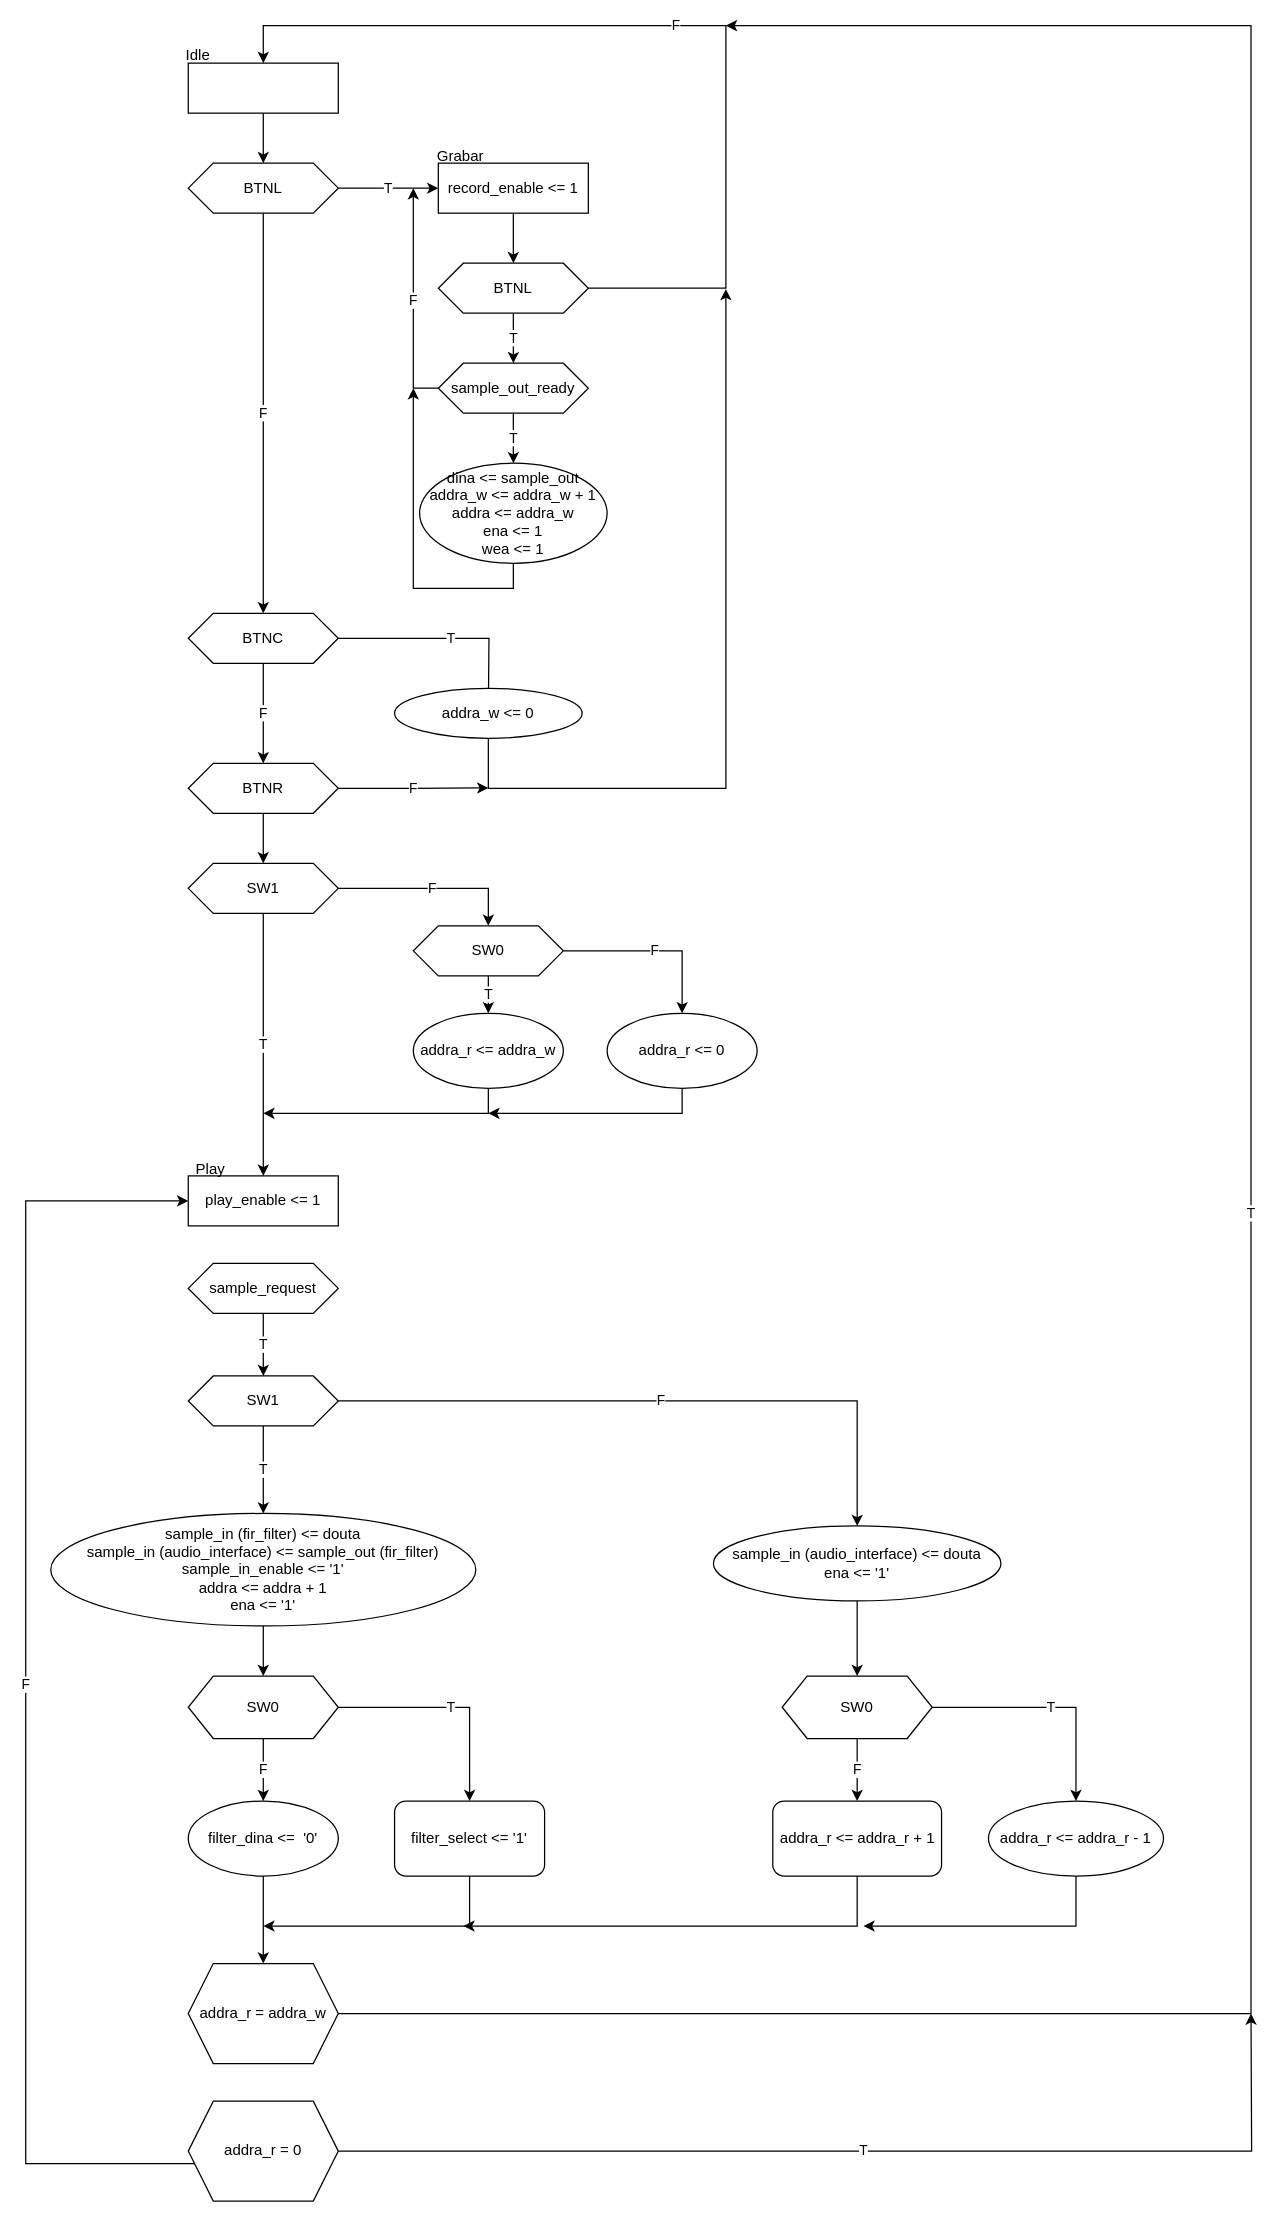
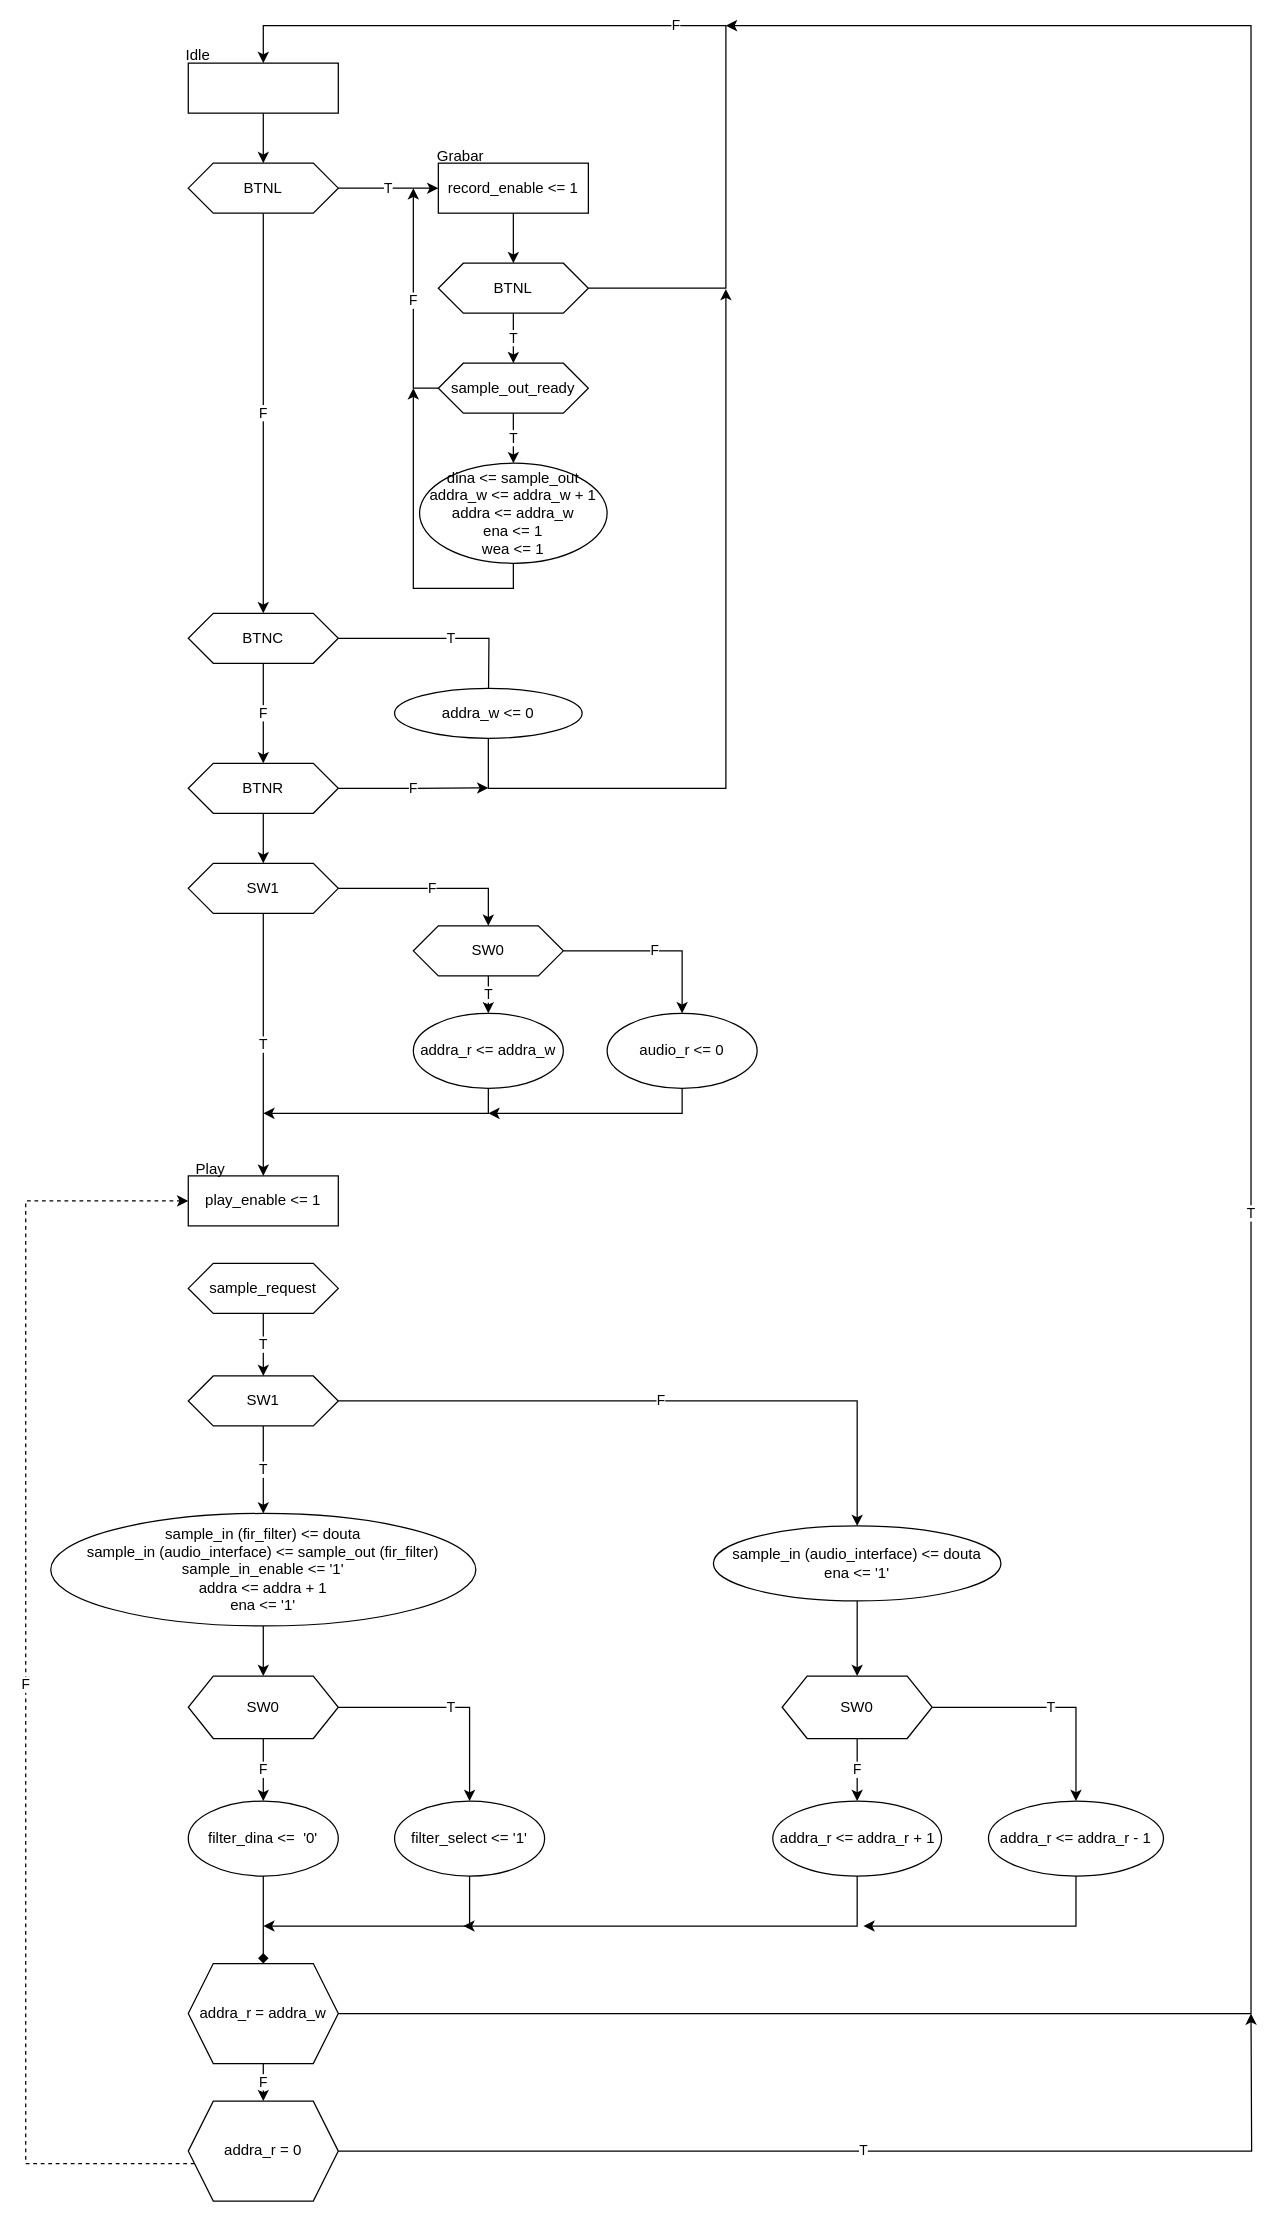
node "addra_r <= 0": label "addra_r <= 0" -> "audio_r <= 0"
node "filter_select <= '1'": shape rounded rectangle -> ellipse
node "addra_r <= addra_r + 1": shape rounded rectangle -> ellipse
edge "filter_dina <= '0'" -> "addra_r = addra_w": arrowhead classic -> diamond
edge "addra_r = 0" -> "play_enable <= 1": style solid -> dashed
edge "addra_r = addra_w" -> "addra_r = 0": added, label "F"
